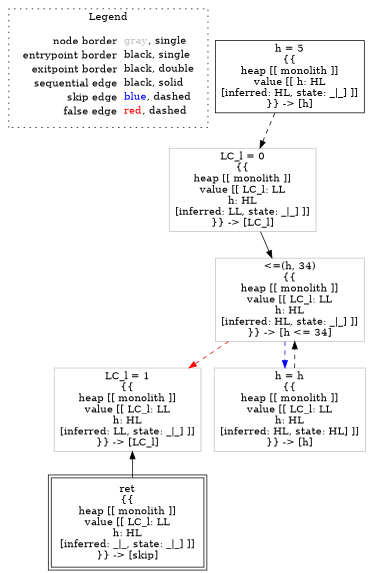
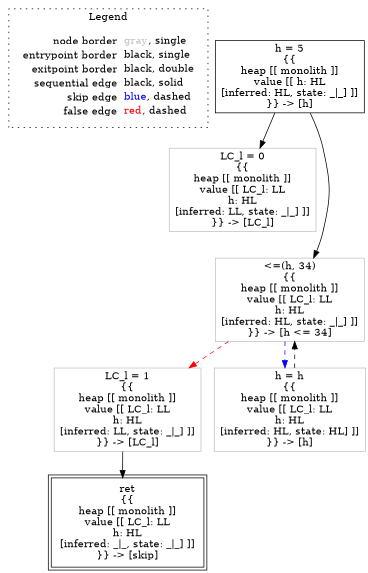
edge "h = 5" -> "LC_l = 0": style dashed -> solid
edge "LC_l = 0" -> "<=(h, 34)": now "h = 5" -> "<=(h, 34)"
edge "ret" -> "LC_l = 1": reversed
